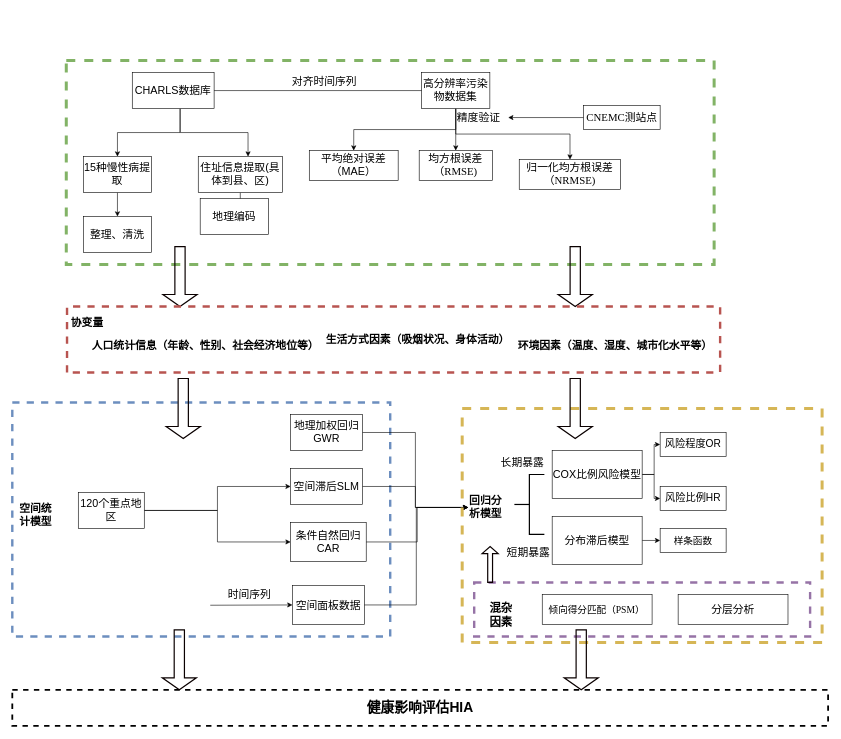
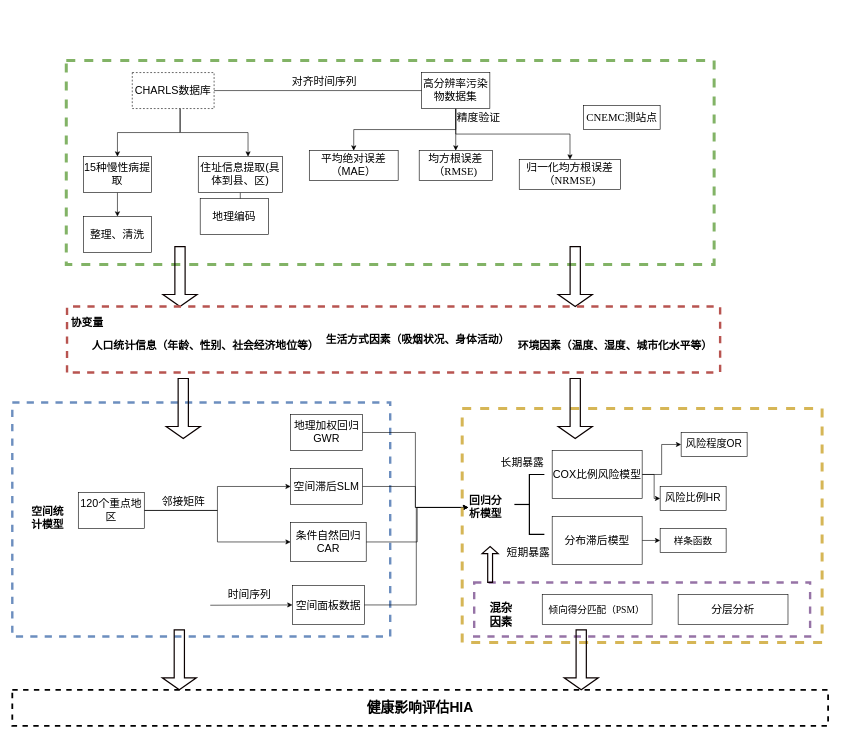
node "CHARLS数据库": style solid -> dashed
edge "CNEMC测站点" -> "精度验证": removed
node "风险程度OR": moved (693, 444) -> (714, 444)
node "邻接矩阵": added
node "空间统计模型": moved (36, 515) -> (48, 518)
